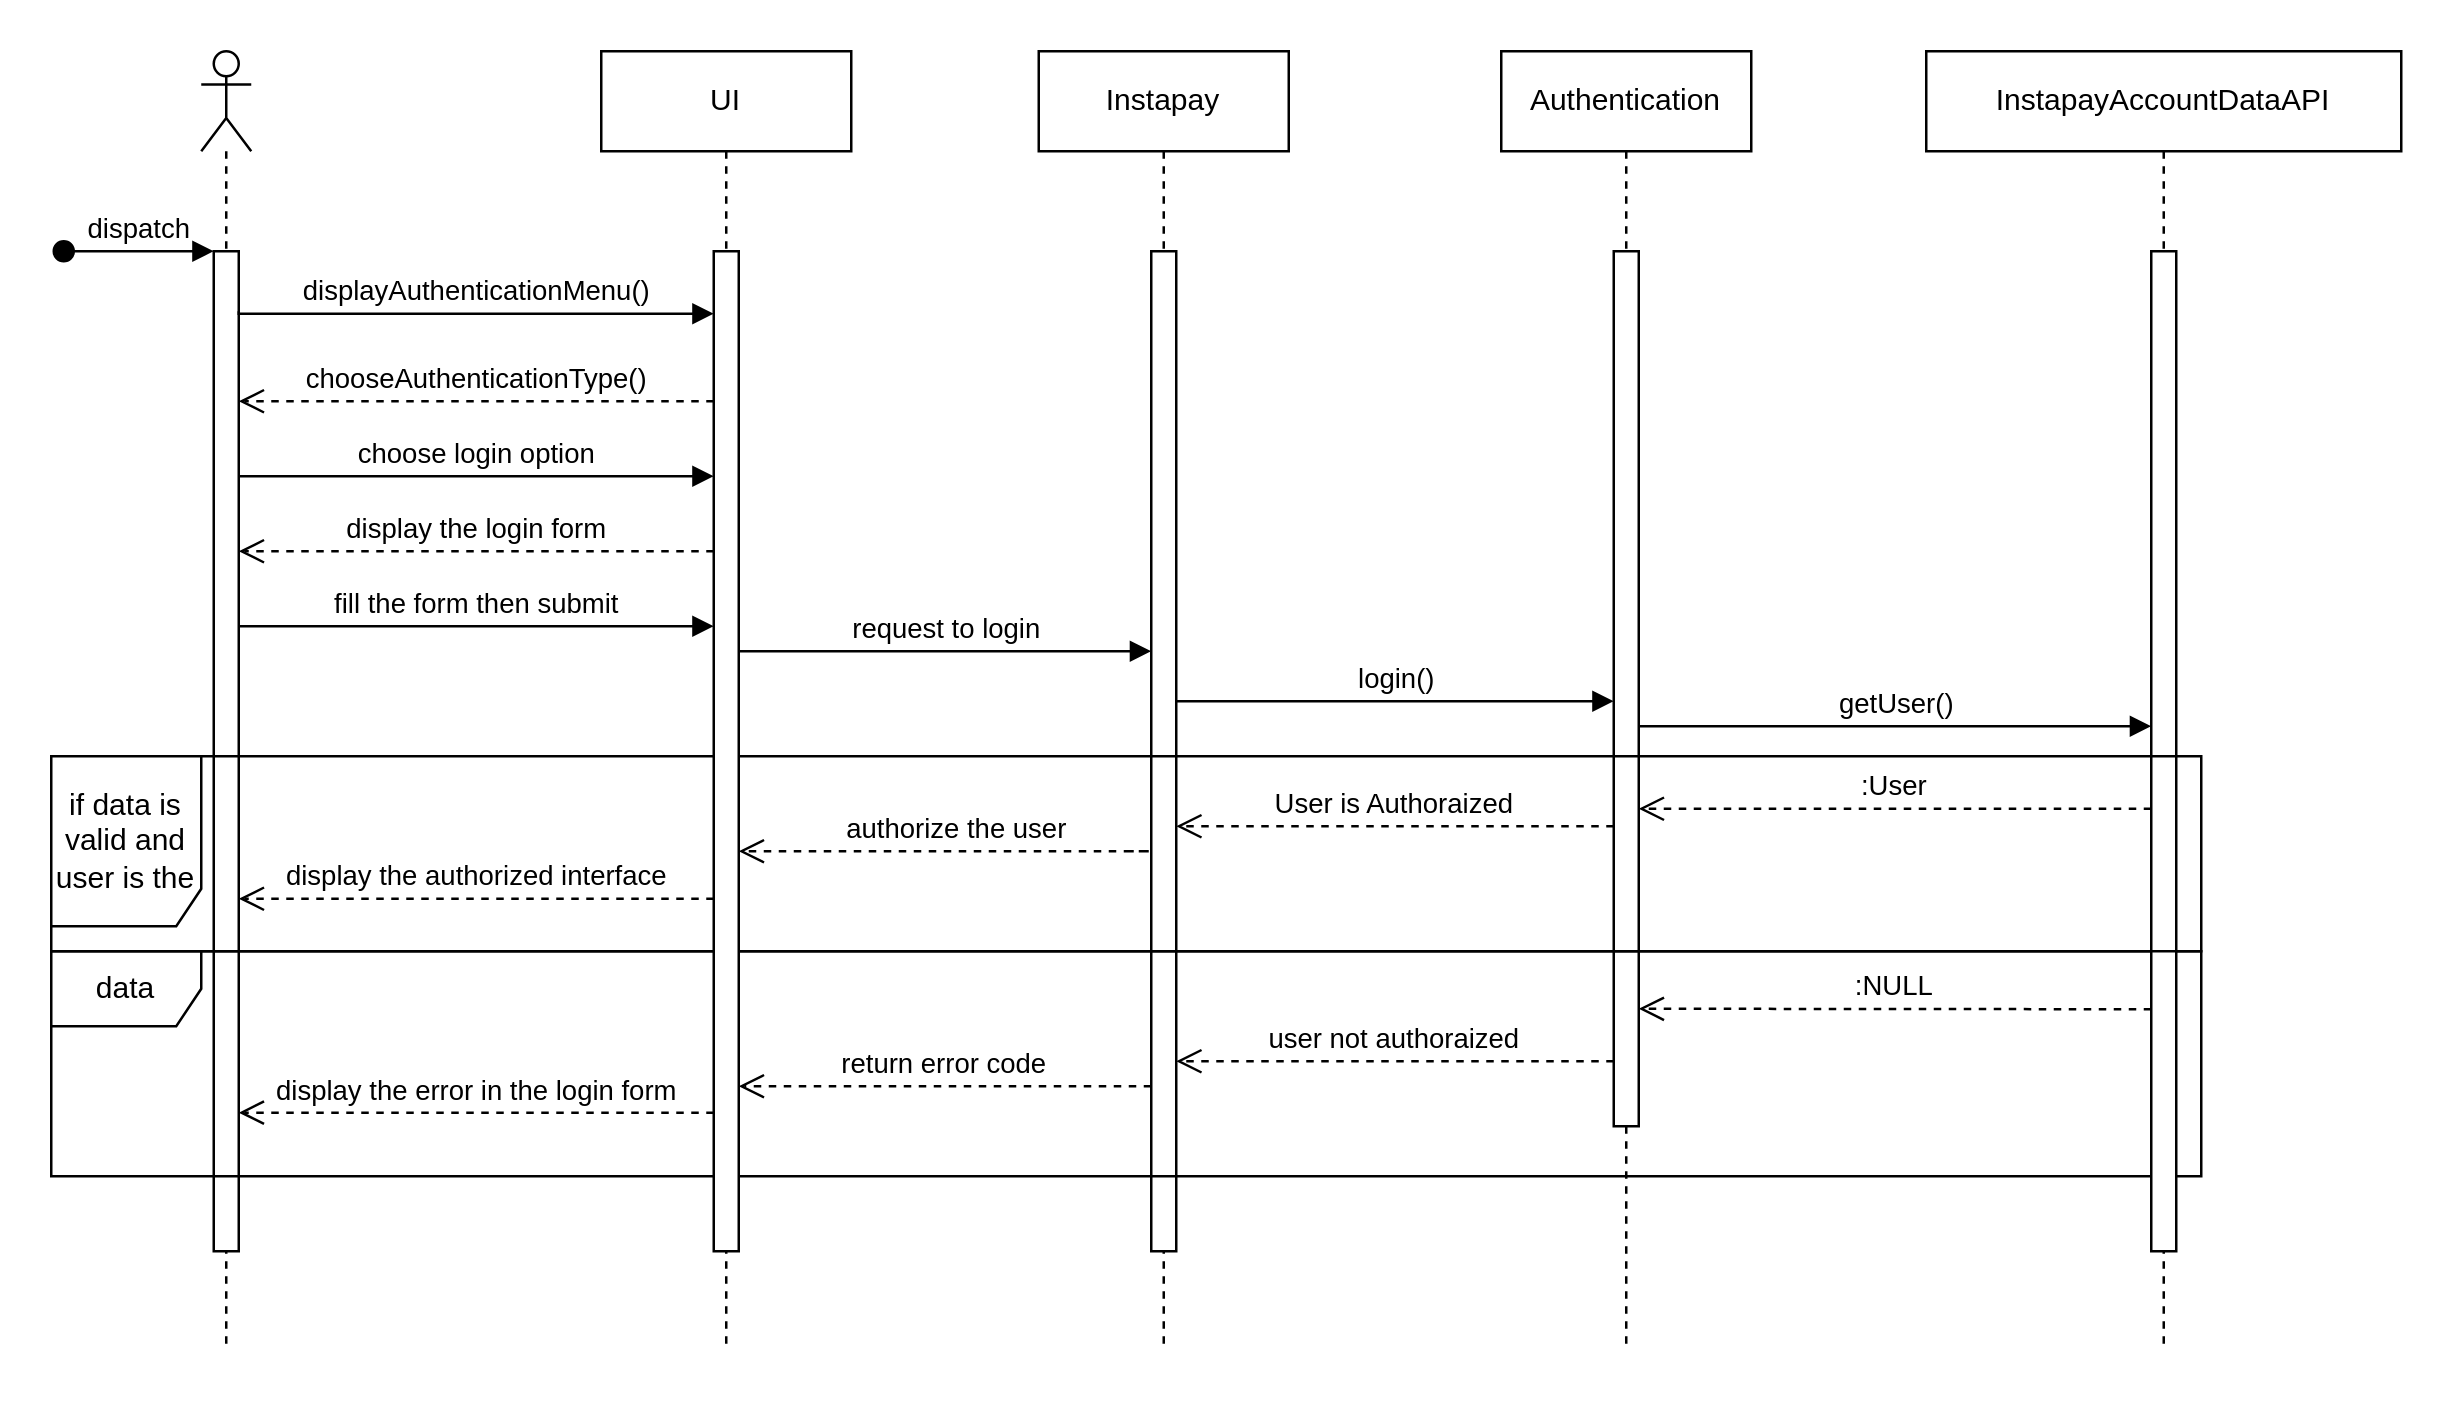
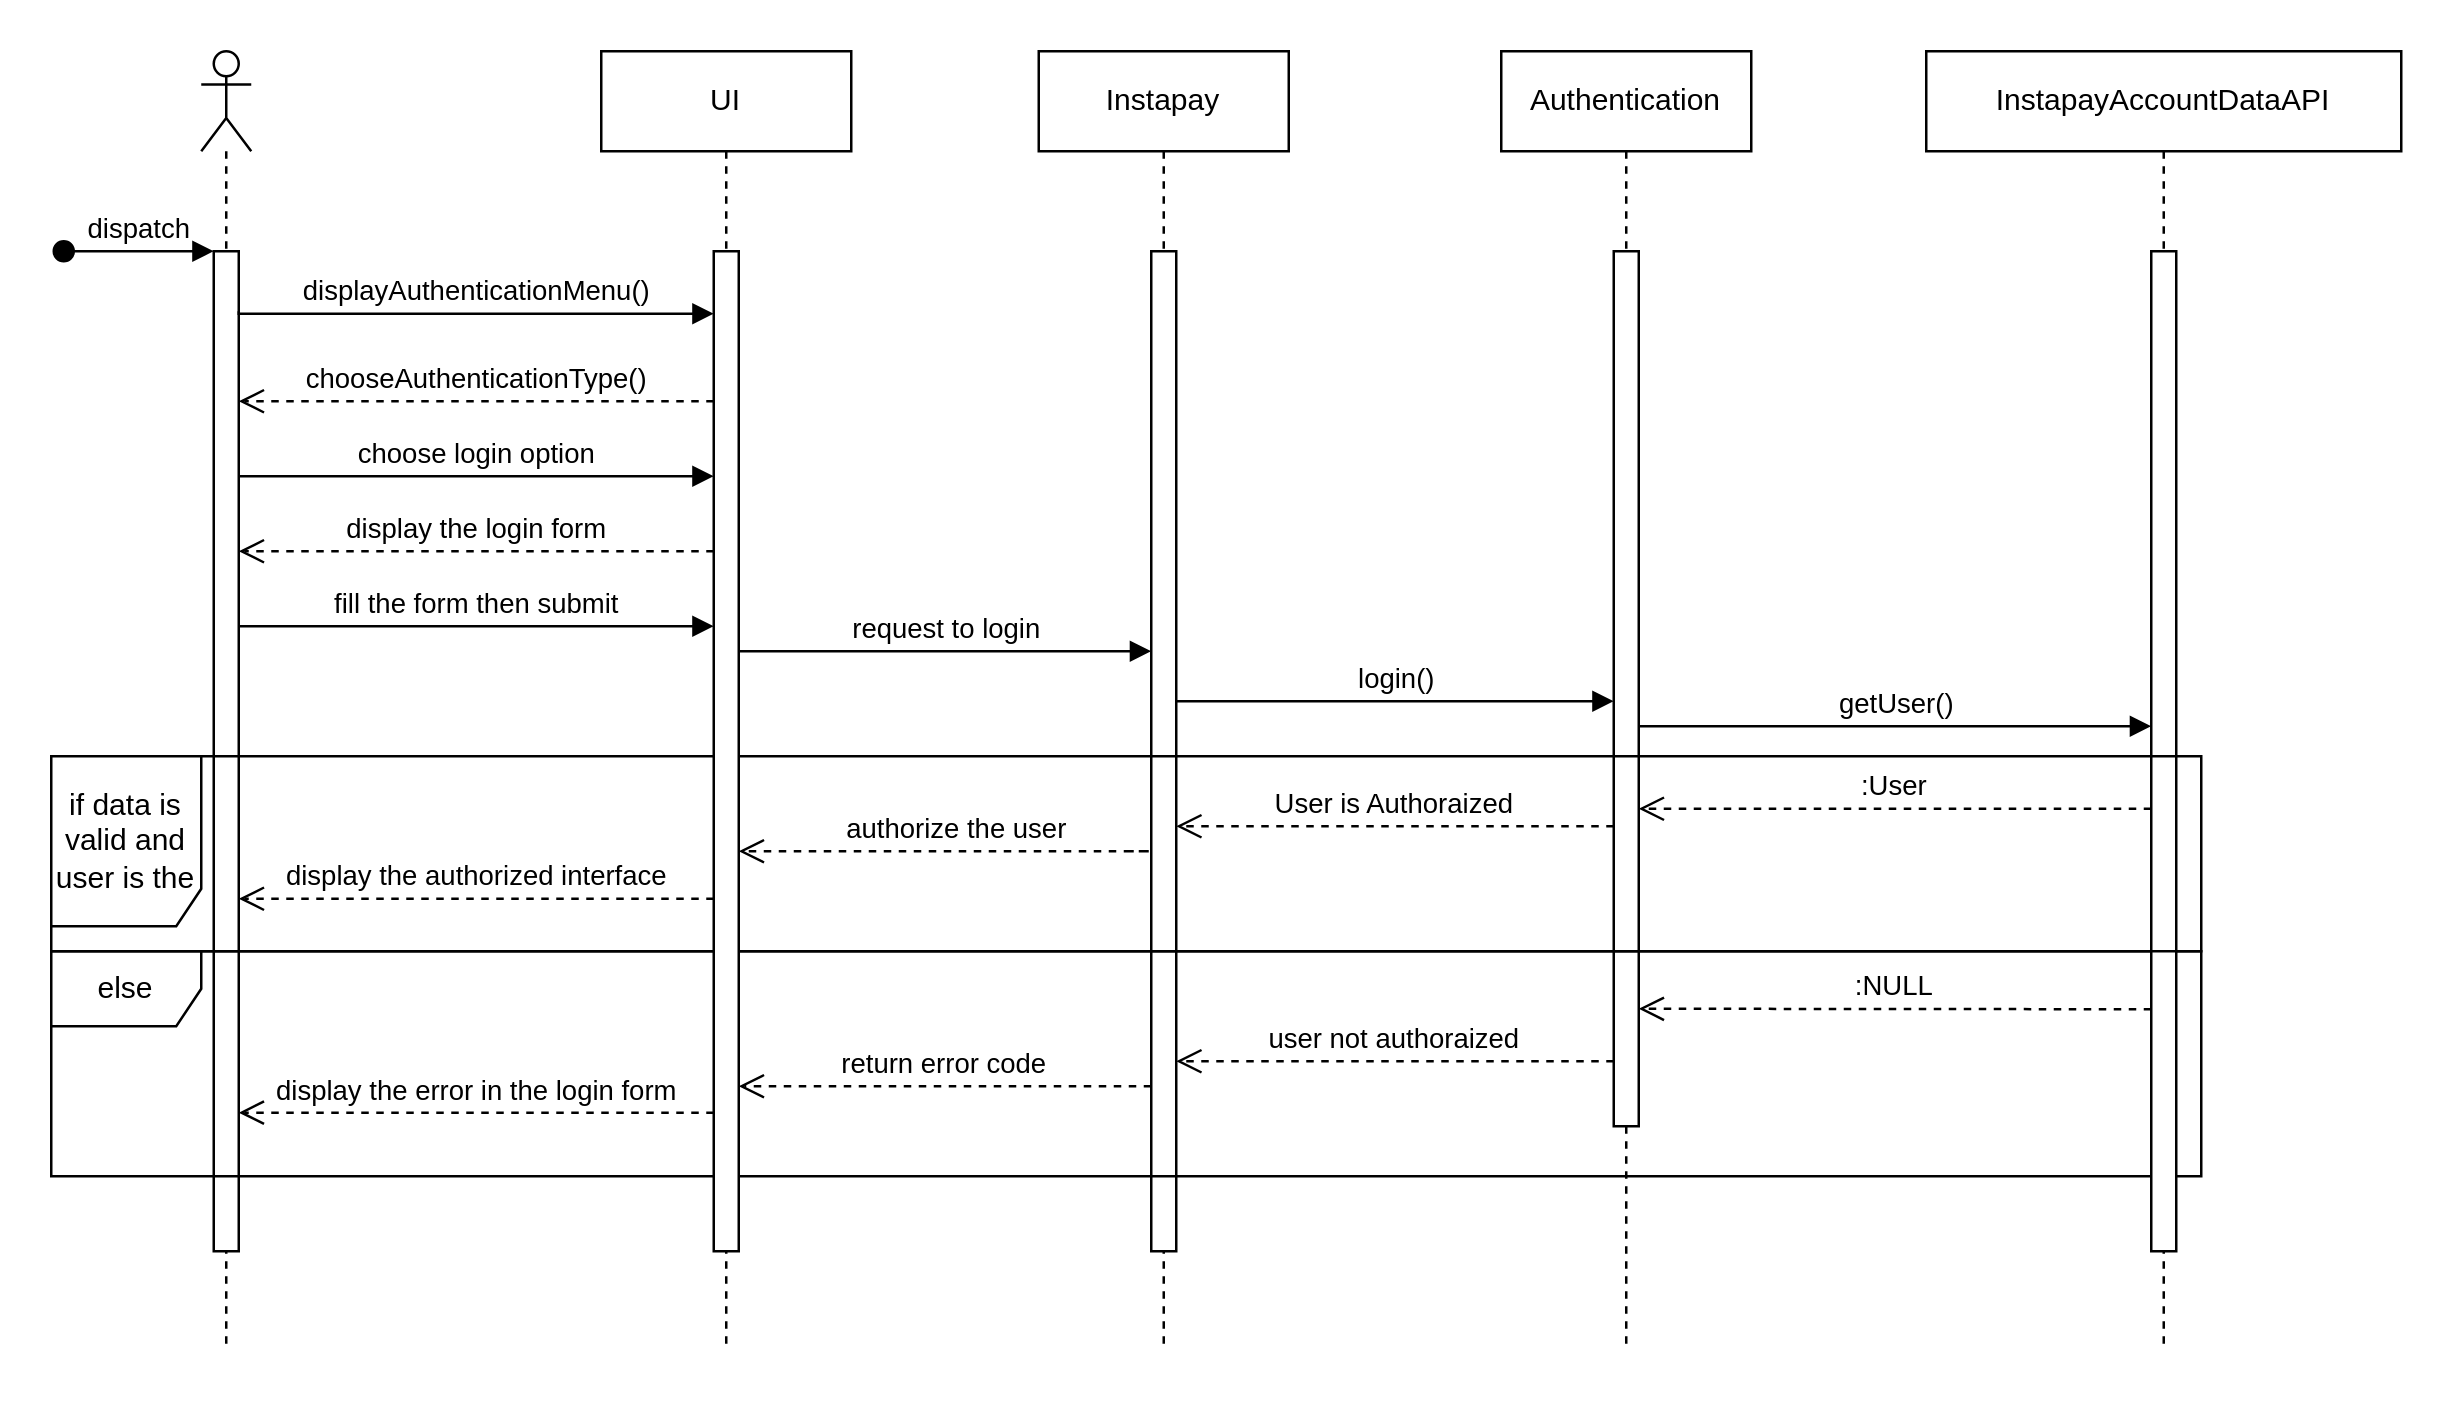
node "data": label "data" -> "else"
